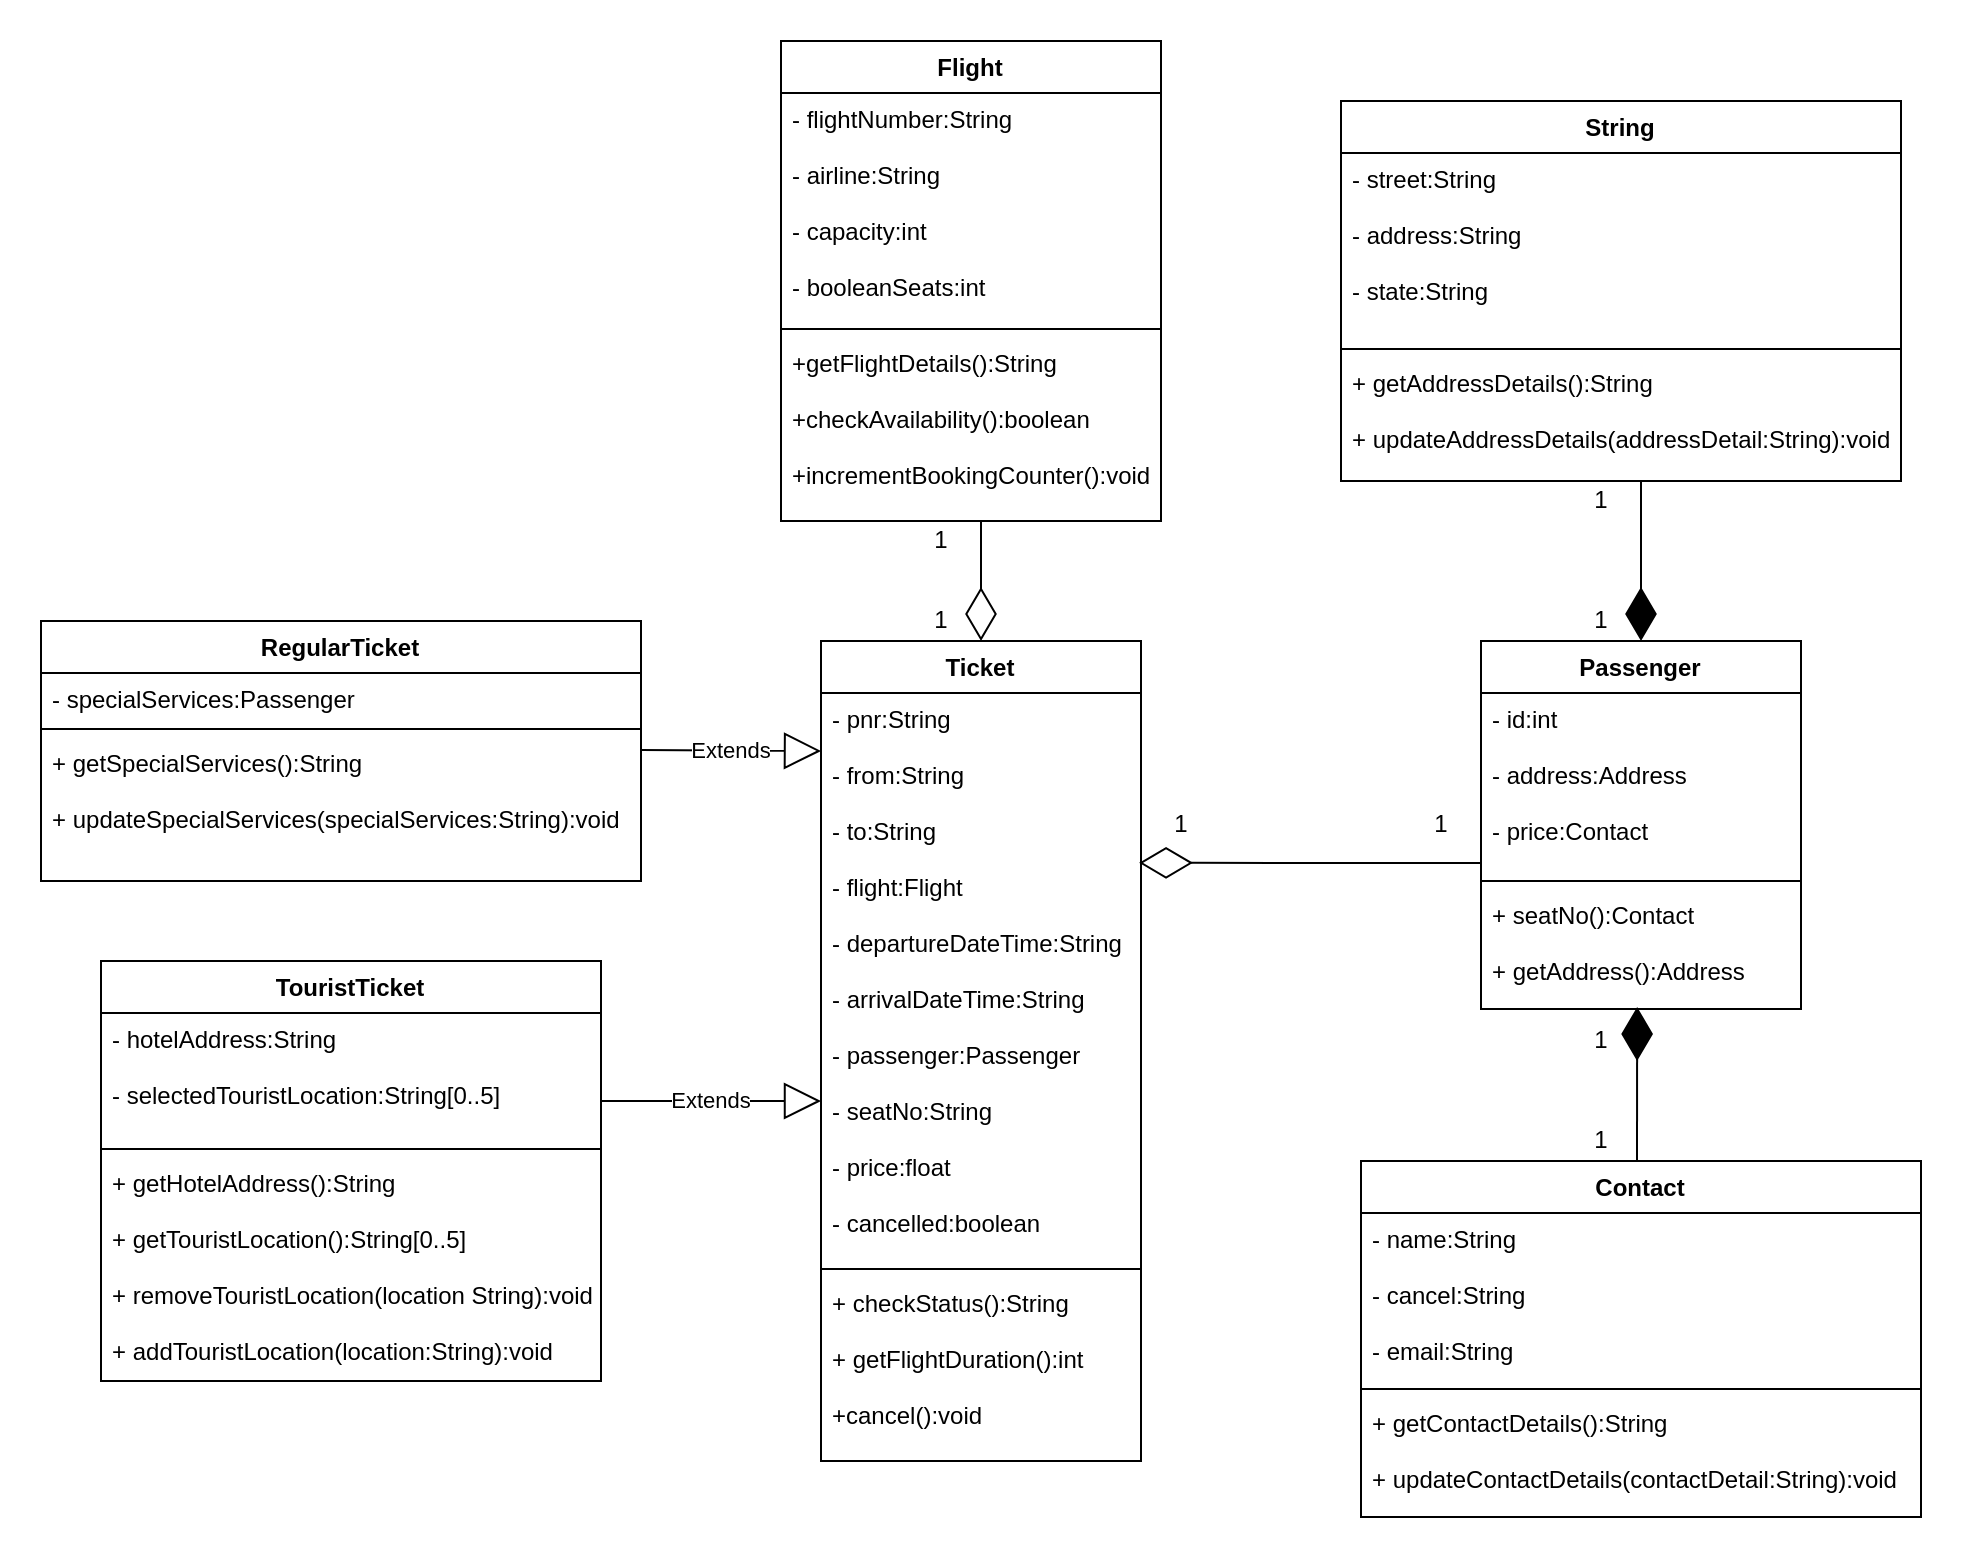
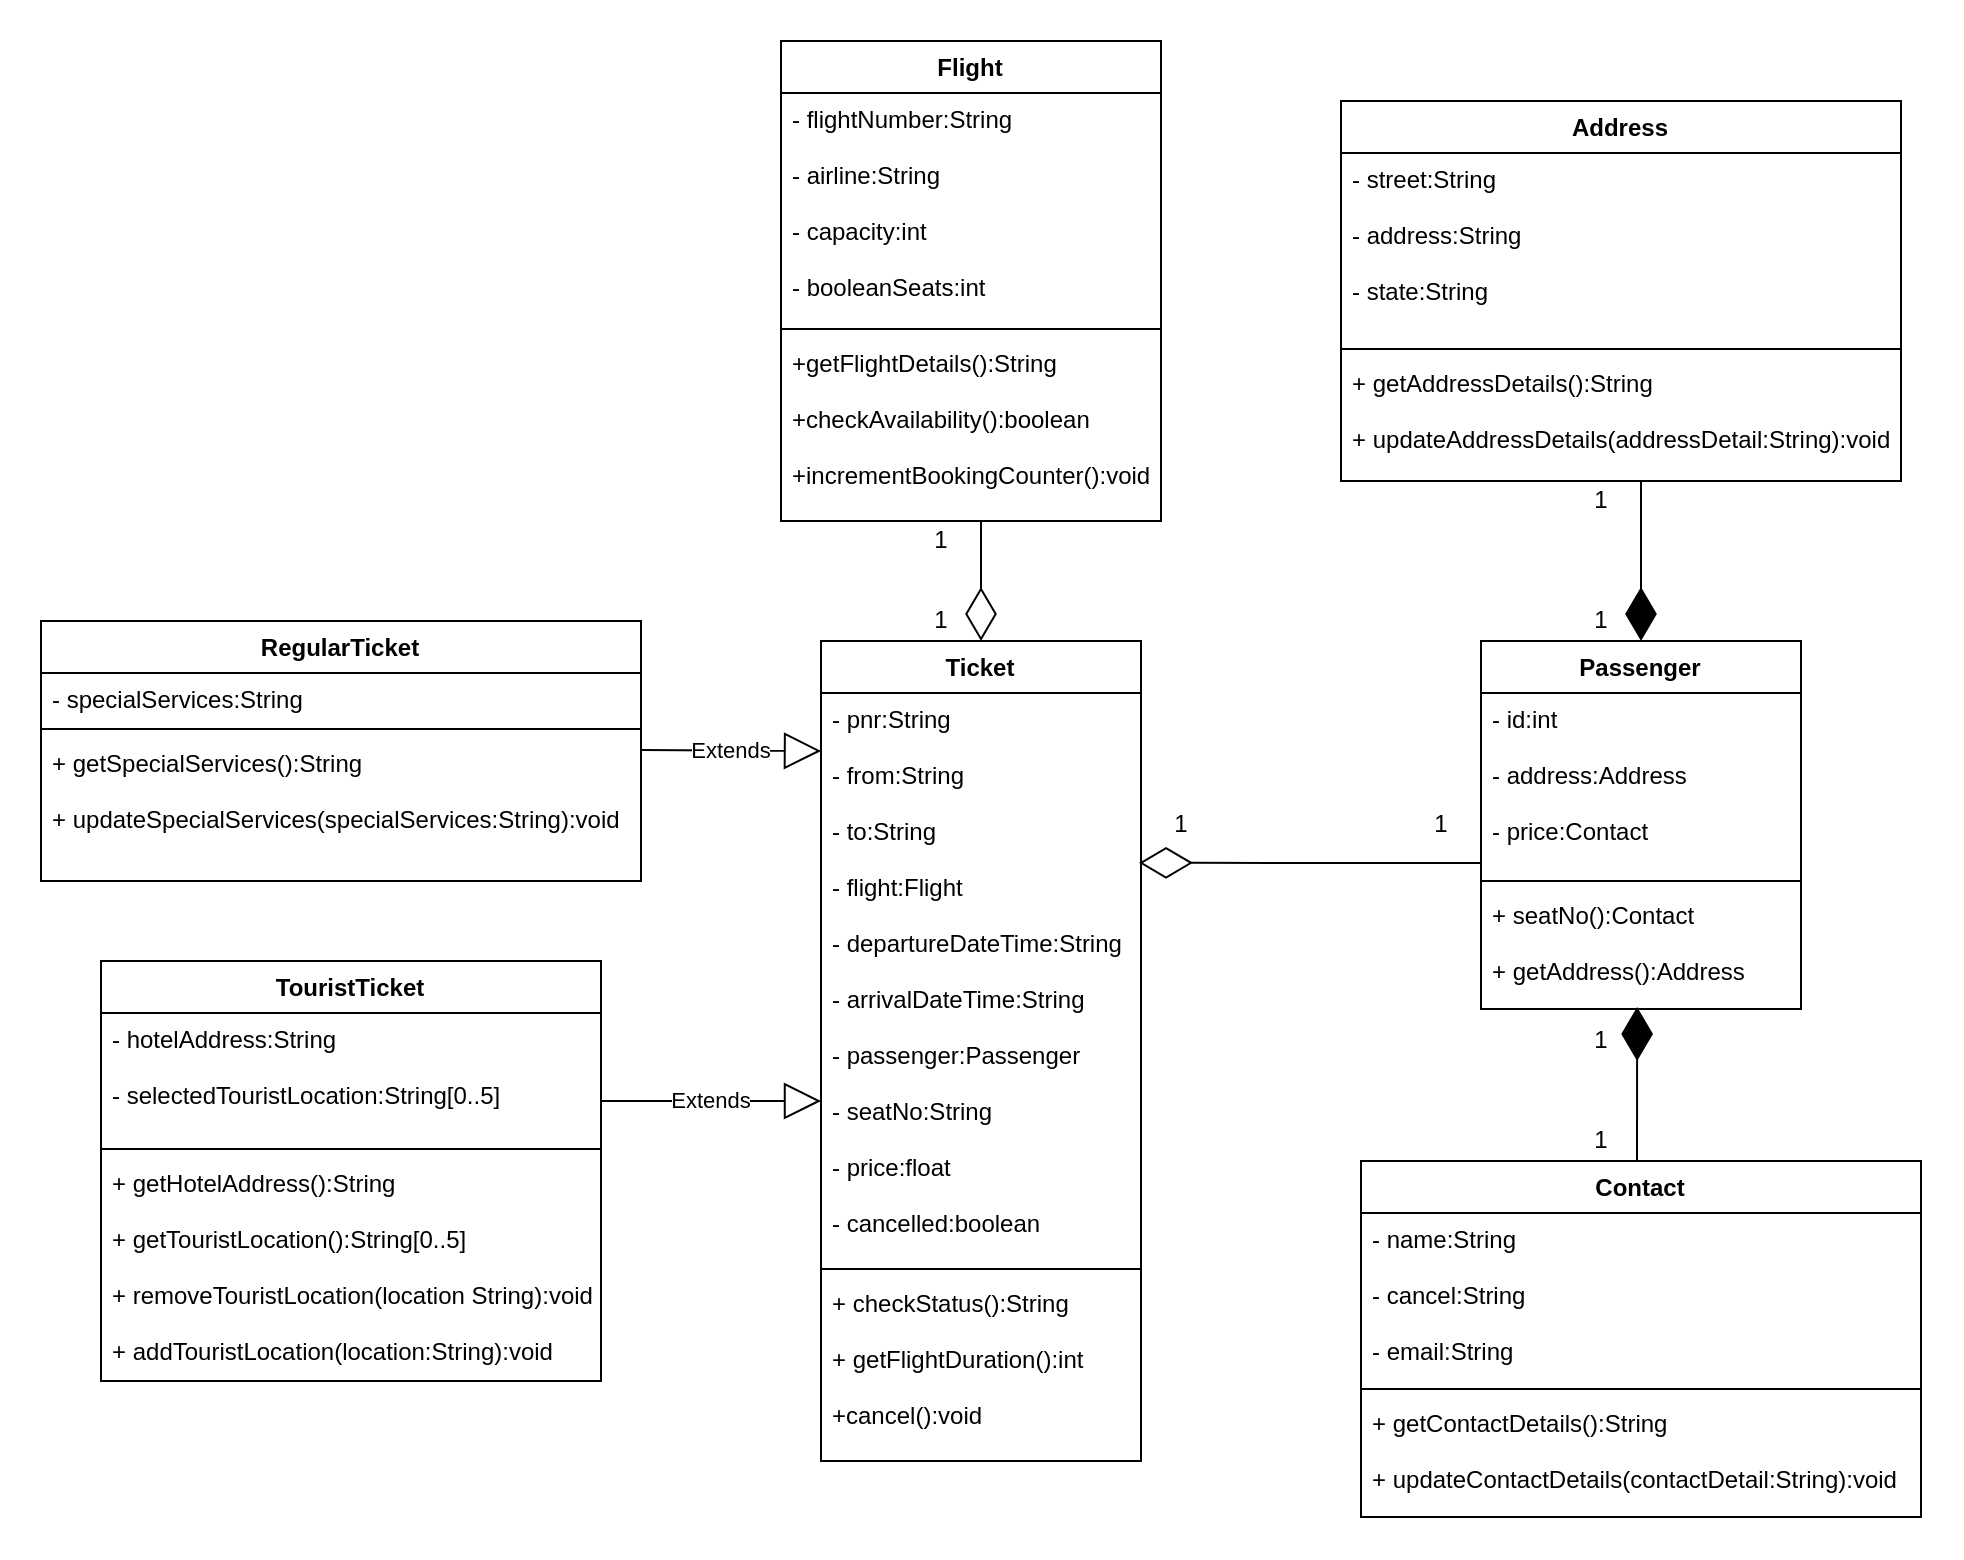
node "String": label "String" -> "Address"
node "- specialServices:Passenger": label "- specialServices:Passenger" -> "- specialServices:String"
